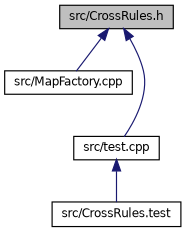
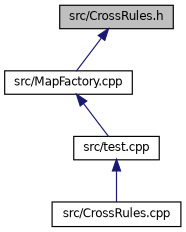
edge "src/test.cpp" -> "src/CrossRules.h": now "src/test.cpp" -> "src/MapFactory.cpp"
node "src/CrossRules.test": label "src/CrossRules.test" -> "src/CrossRules.cpp"
